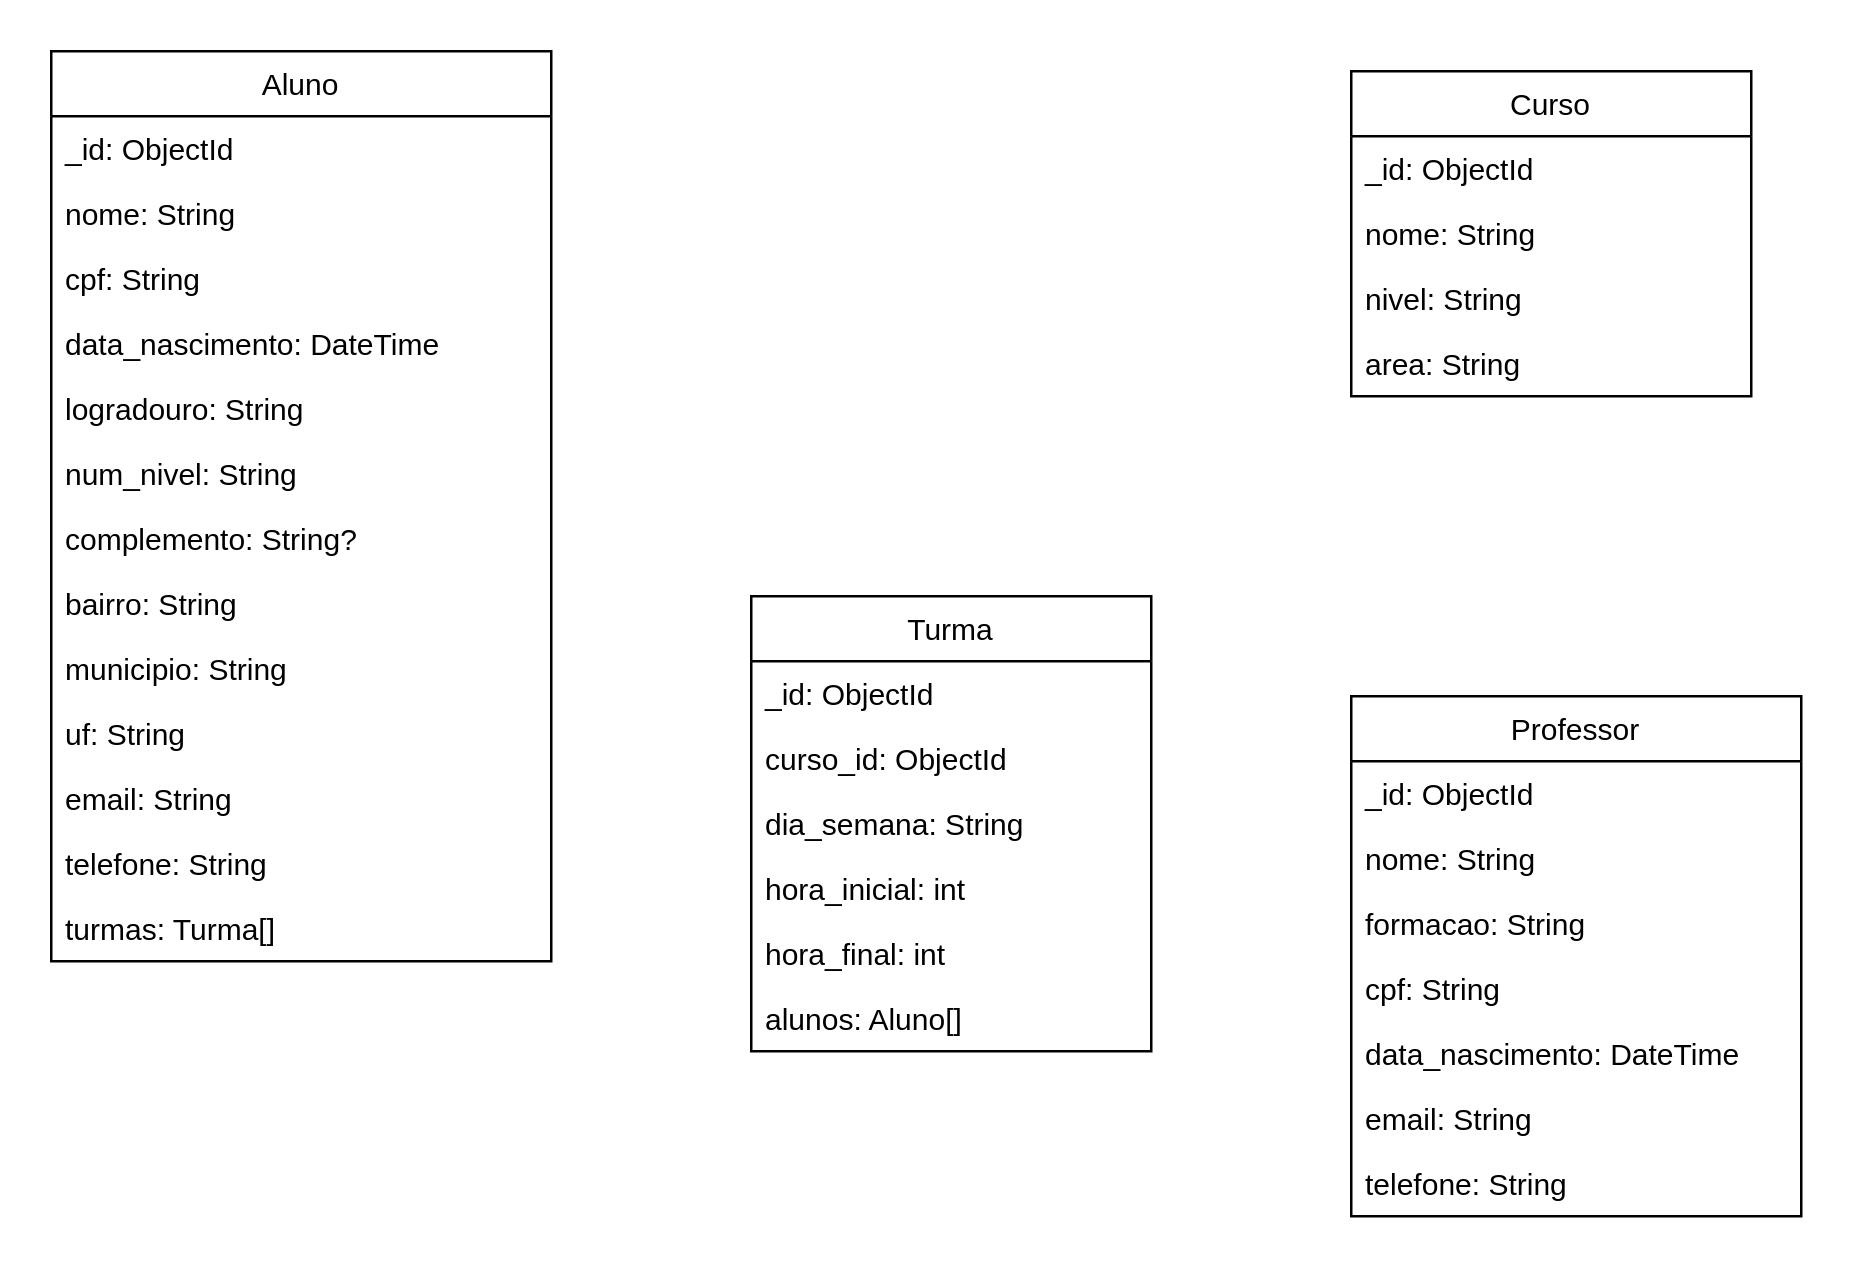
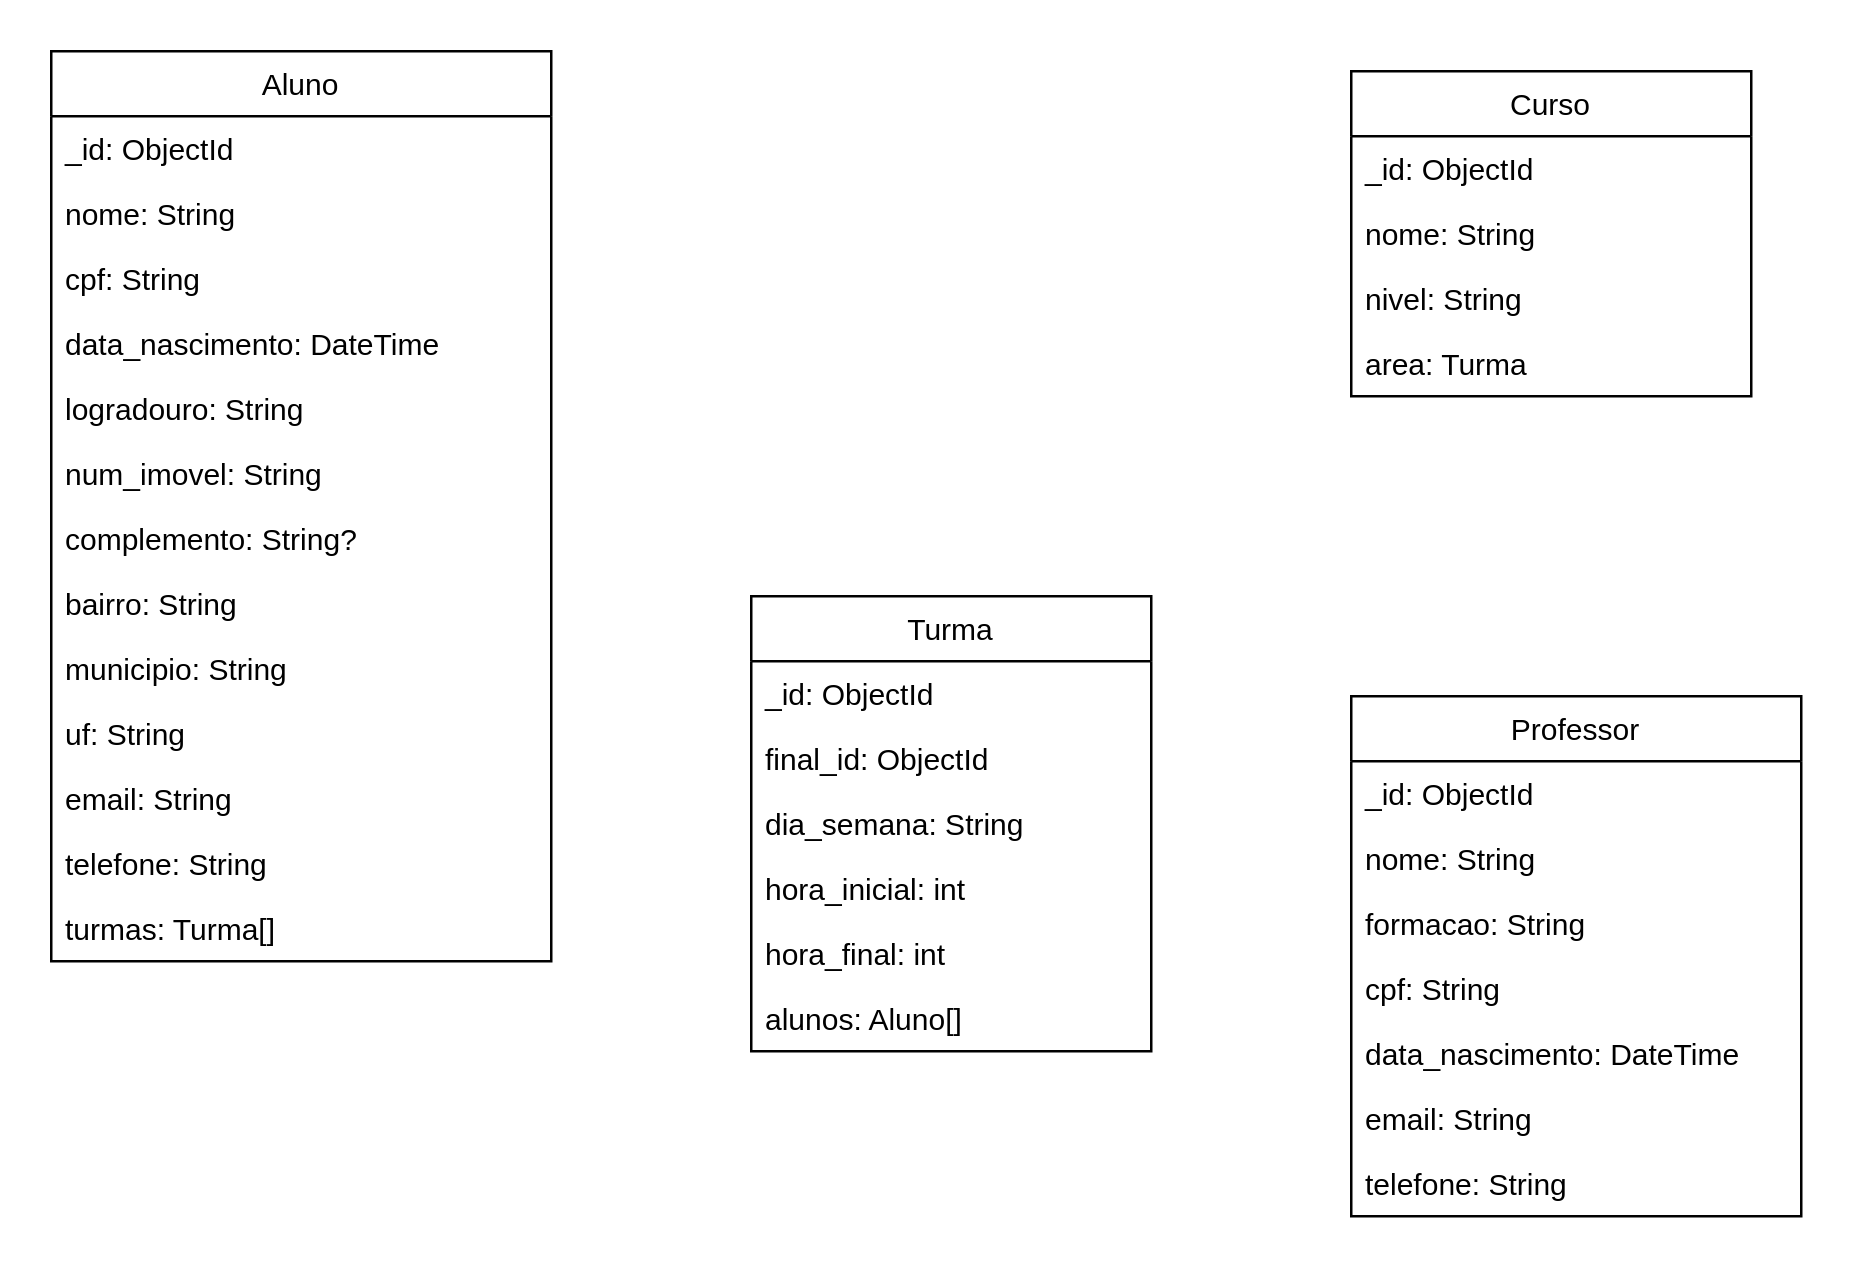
node "area: String": label "area: String" -> "area: Turma"
node "num_nivel: String": label "num_nivel: String" -> "num_imovel: String"
node "curso_id: ObjectId": label "curso_id: ObjectId" -> "final_id: ObjectId"
